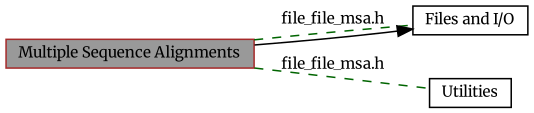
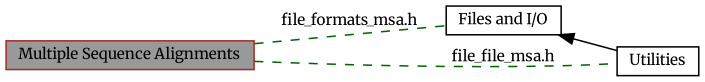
edge "Files and I/O" -- "Multiple Sequence Alignments": label "file_file_msa.h" -> "file_formats_msa.h"
edge "Multiple Sequence Alignments" -> "Files and I/O": now "Utilities" -> "Files and I/O"
